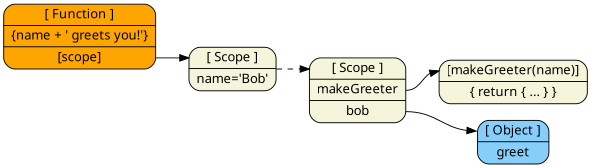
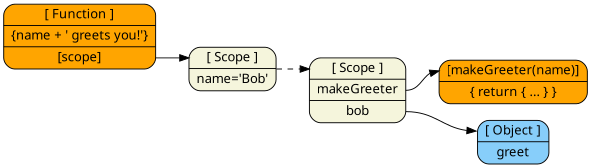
node "[makeGreeter(name)]": fillcolor beige -> orange
